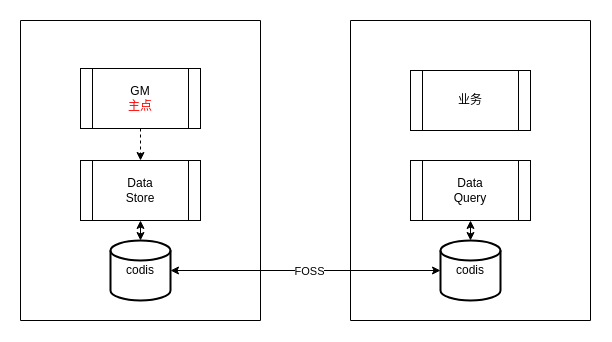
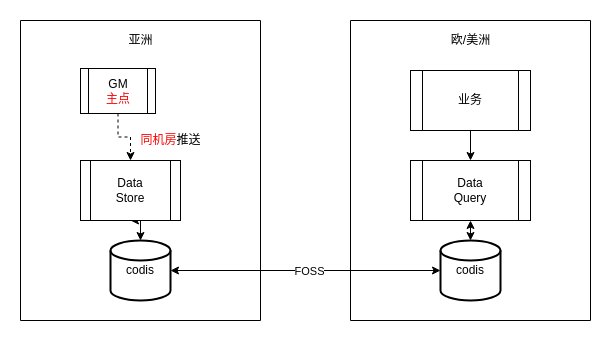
node "亚洲": added
node "欧/美洲": added
node "GM 主点": size 120x60 -> 75x45
node "同机房推送": added
edge "业务" -> "Data Query": added
node "Data Store": size 120x60 -> 100x60
